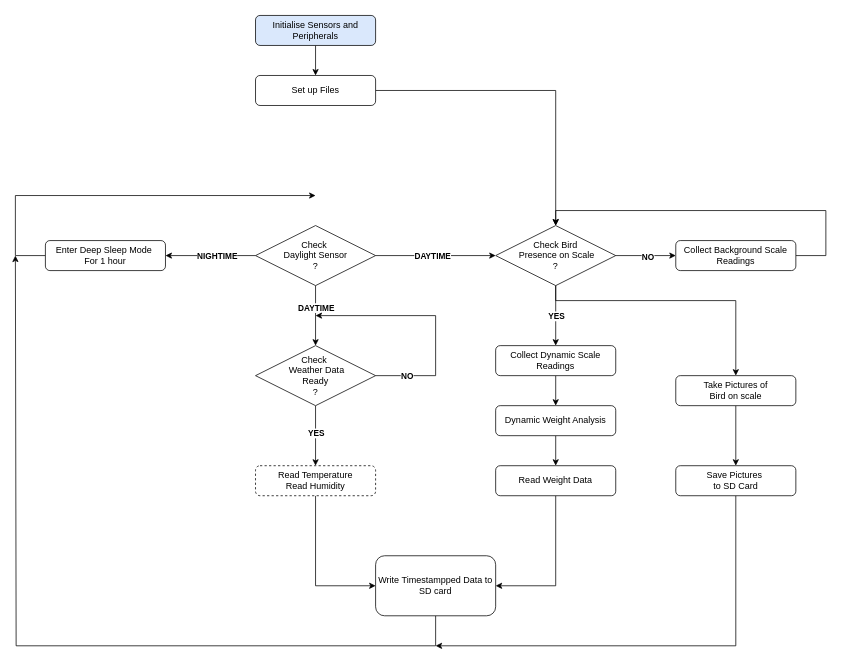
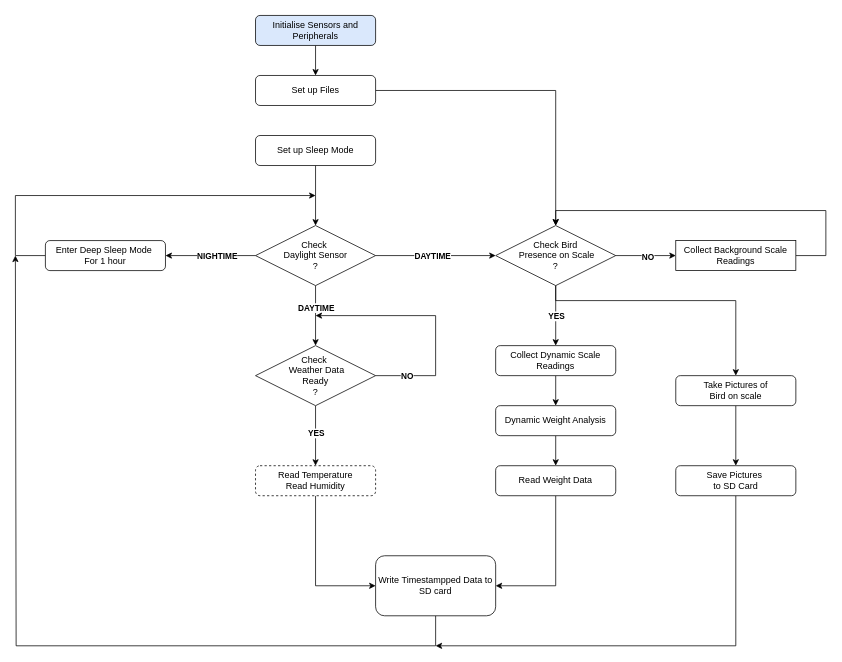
node "Set up Sleep Mode": added
edge "Set up Sleep Mode" -> "Check Daylight Sensor ?": added
node "Collect Background Scale Readings": shape rounded rectangle -> rectangle
